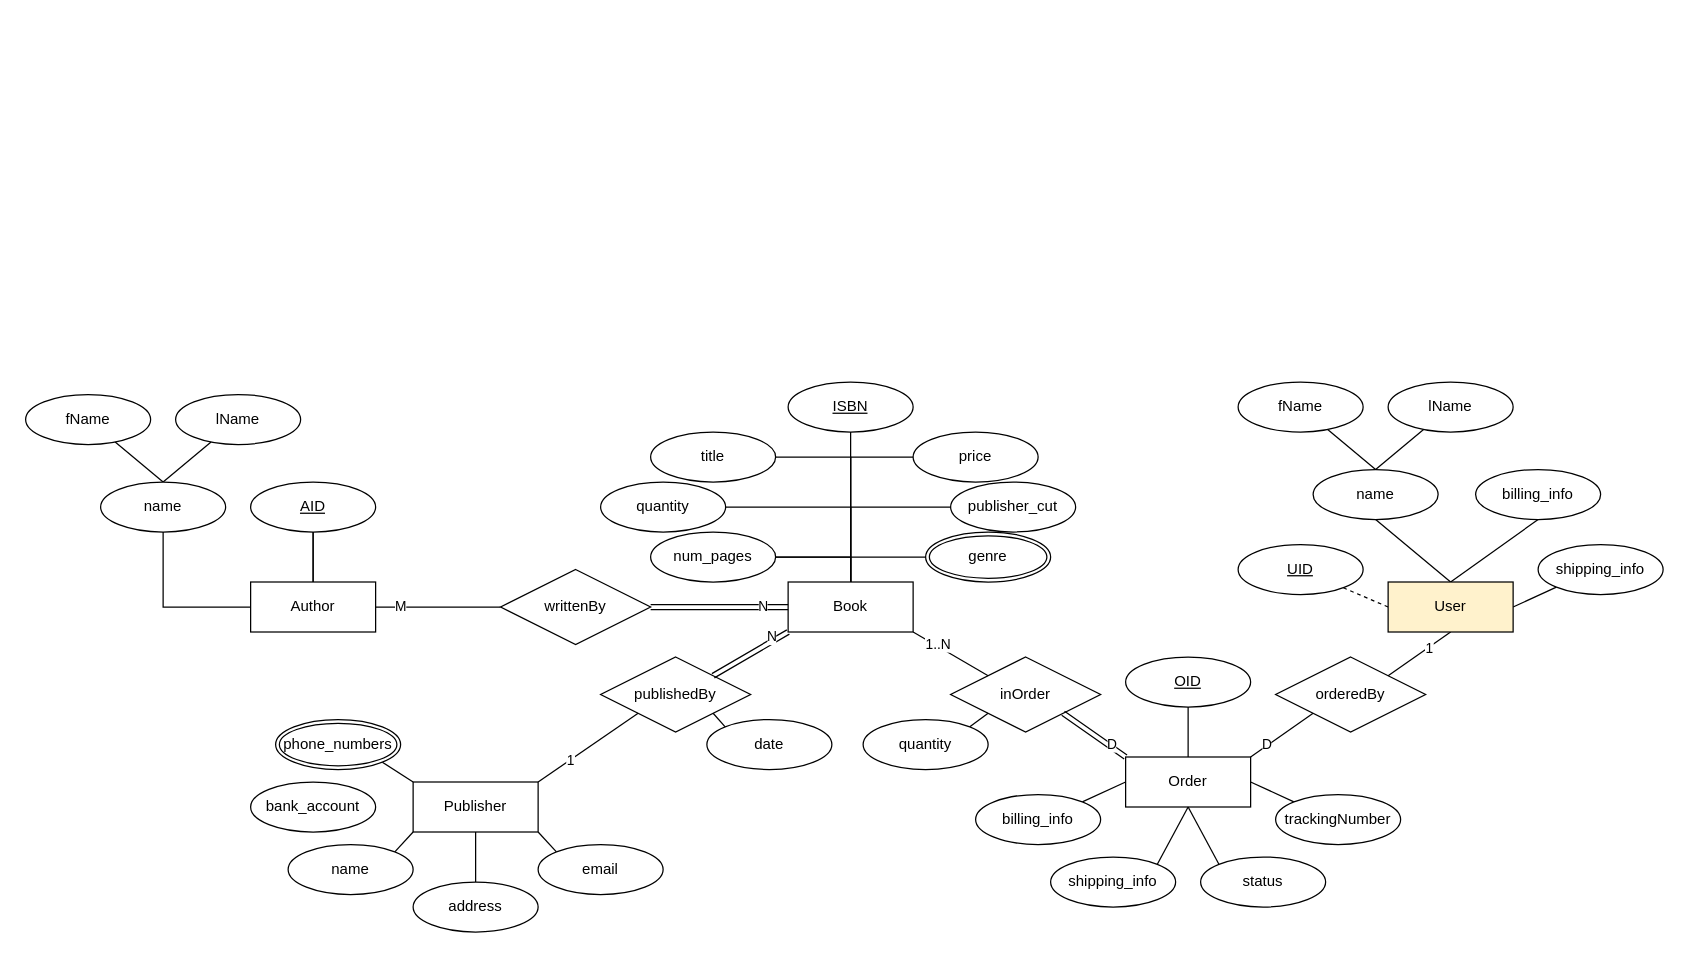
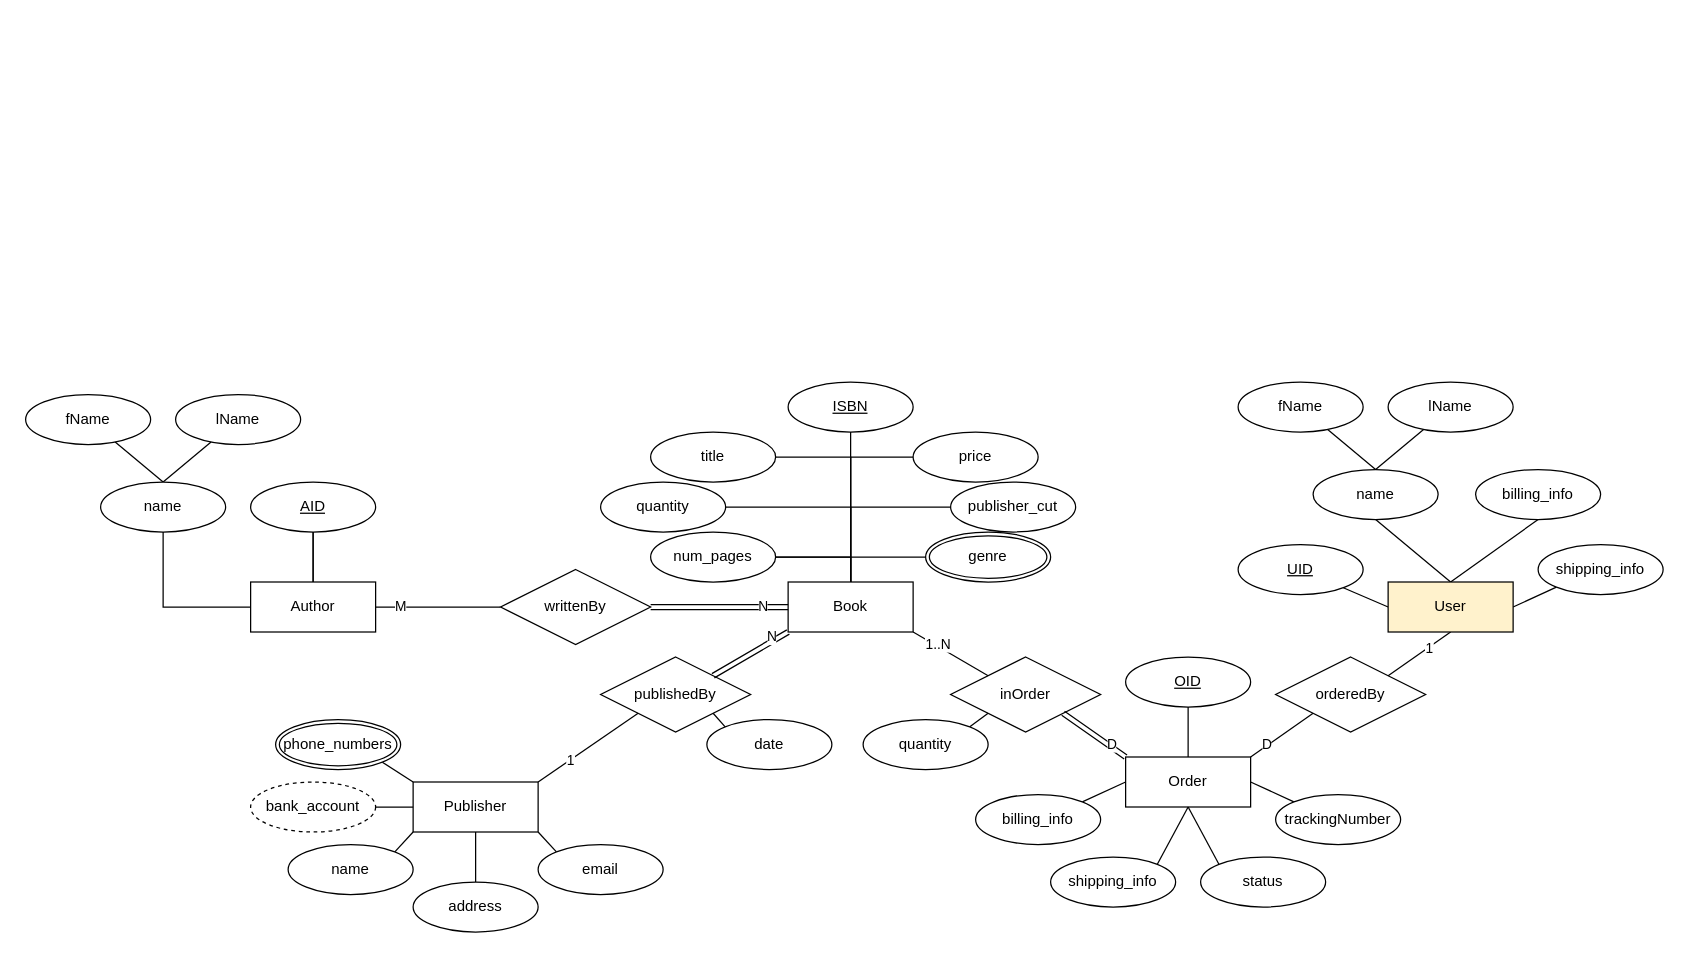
edge "UID" -- "User": style dashed -> solid
node "bank_account": style solid -> dashed
edge "bank_account" -- "Publisher": added
